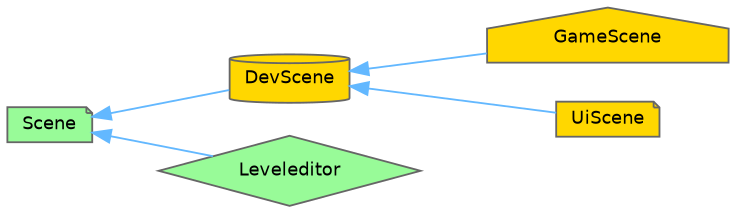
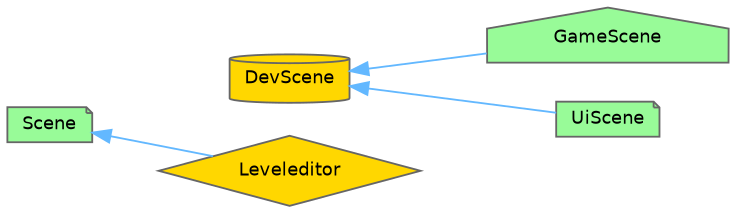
node "GameScene": fillcolor gold -> palegreen
edge "DevScene" -> "Scene": removed
node "UiScene": fillcolor gold -> palegreen
node "Leveleditor": fillcolor palegreen -> gold
